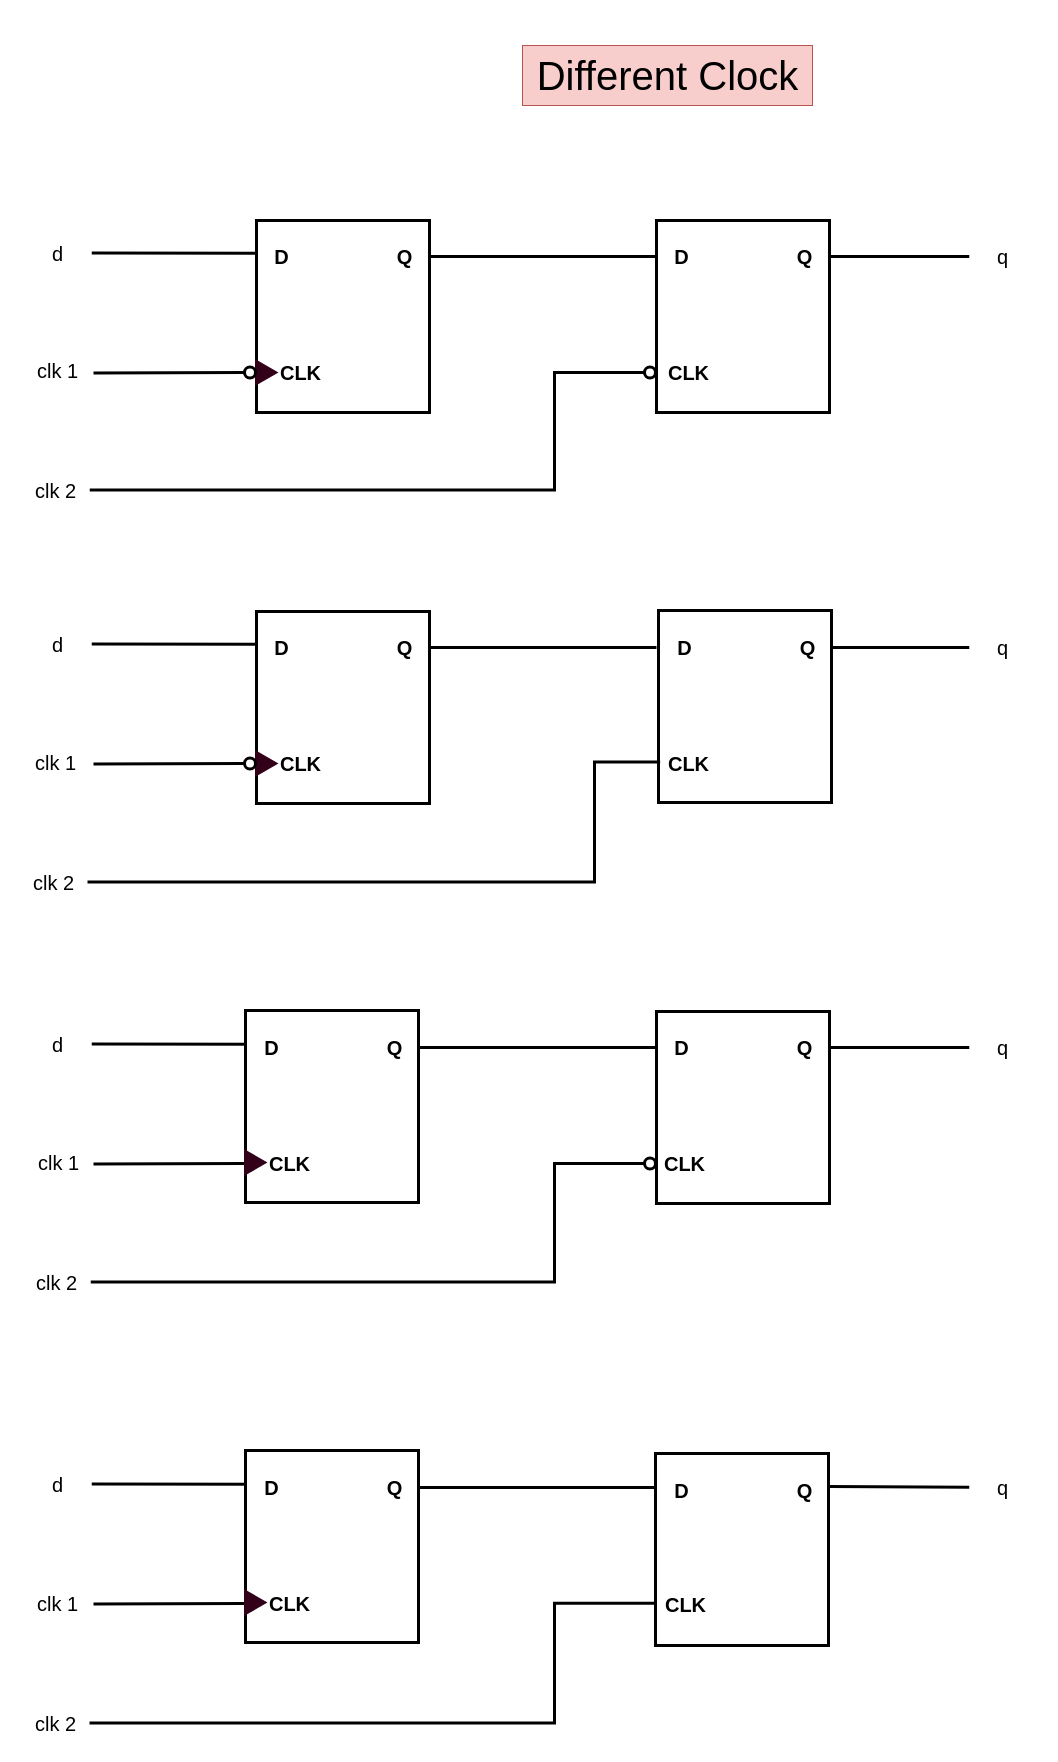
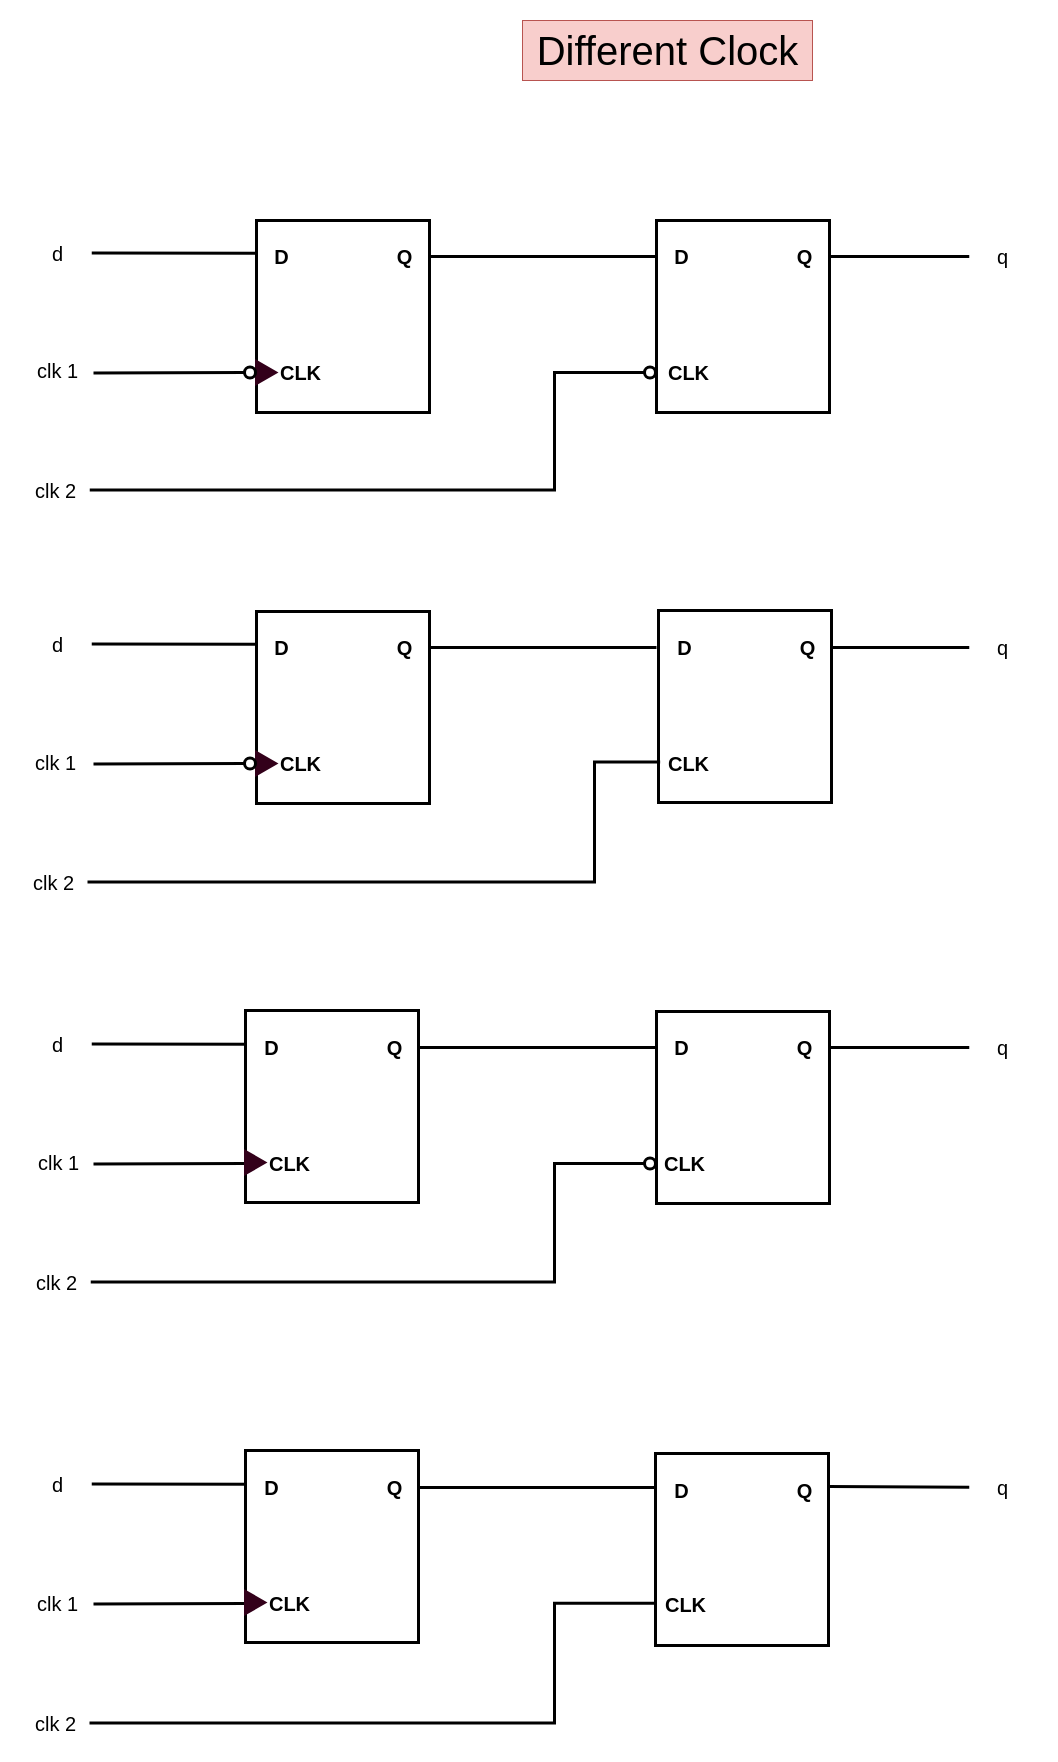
node "Different Clock": moved (668, 76) -> (668, 51)
